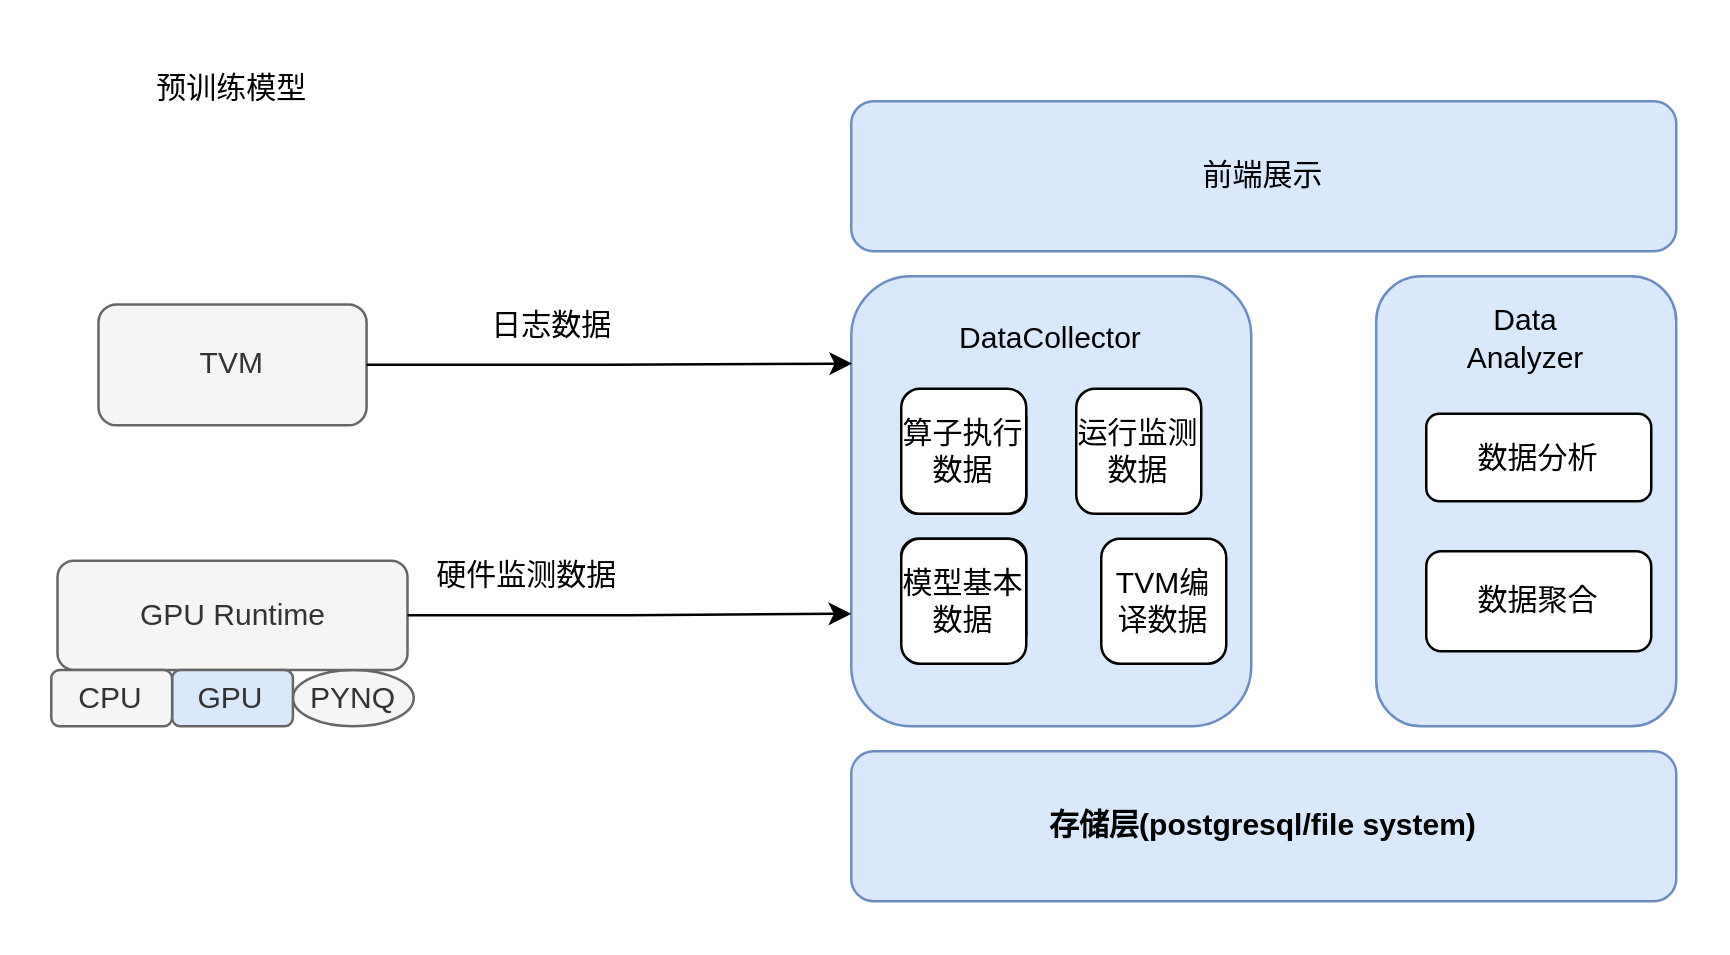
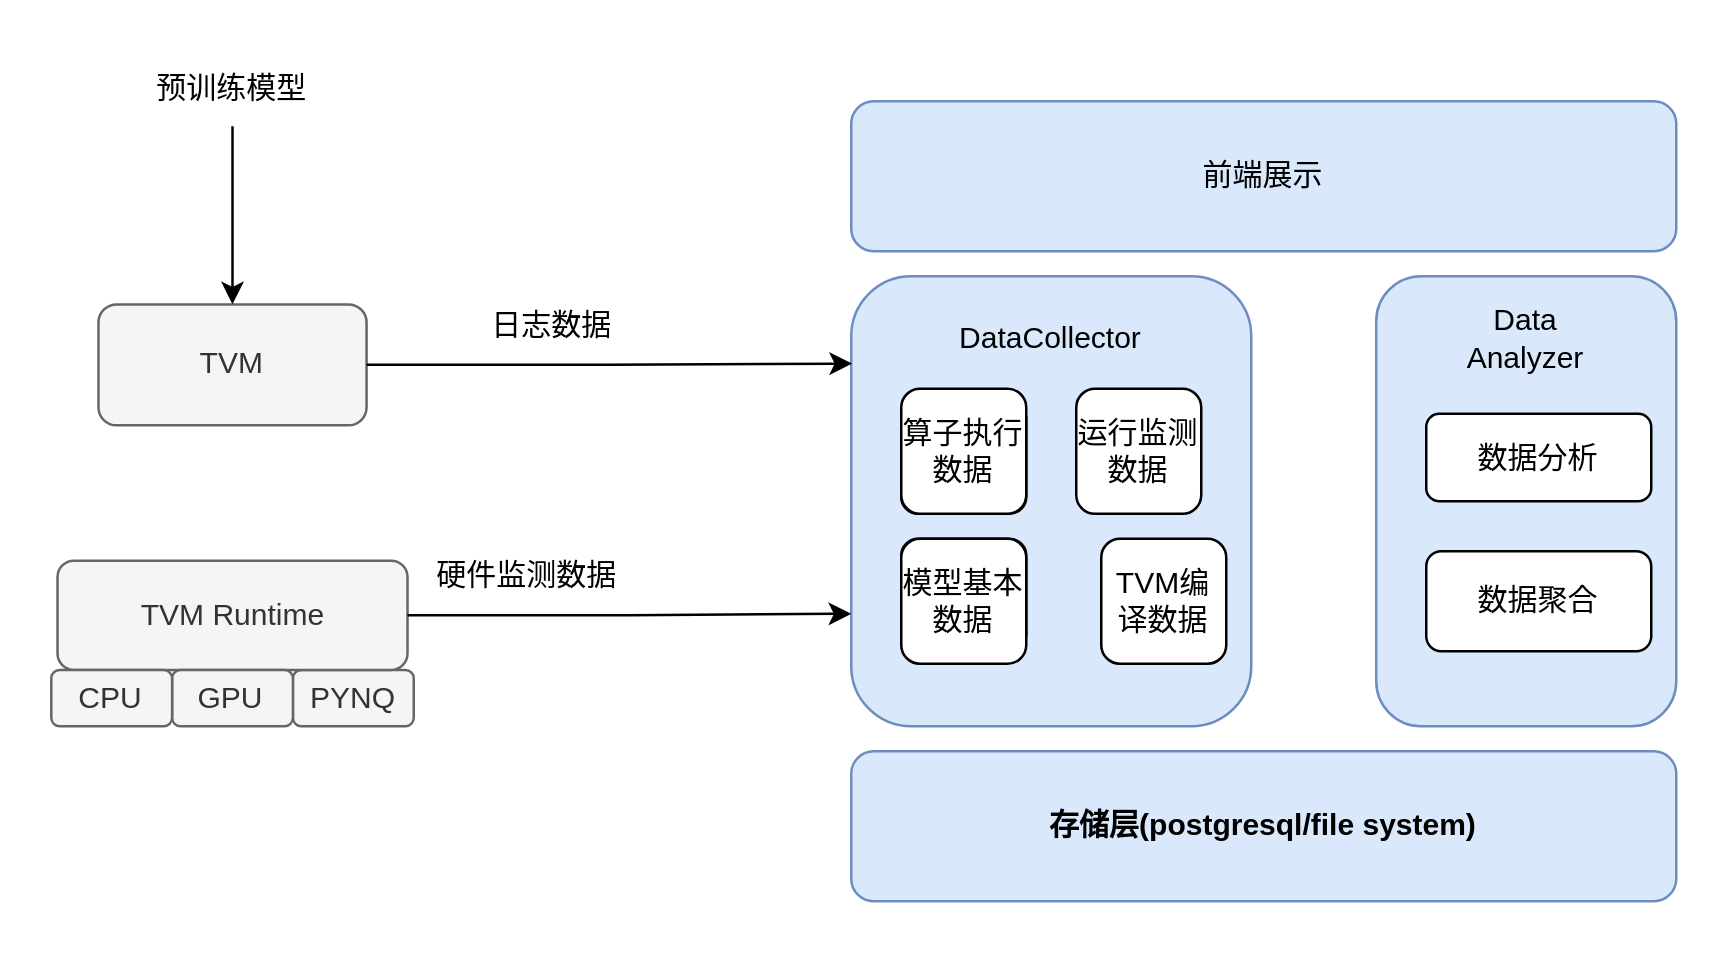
edge "预训练模型" -> "TVM": added
node "GPU Runtime": label "GPU Runtime" -> "TVM Runtime"
node "GPU": fillcolor #dae8fc -> #f5f5f5
node "PYNQ": shape ellipse -> rounded rectangle
